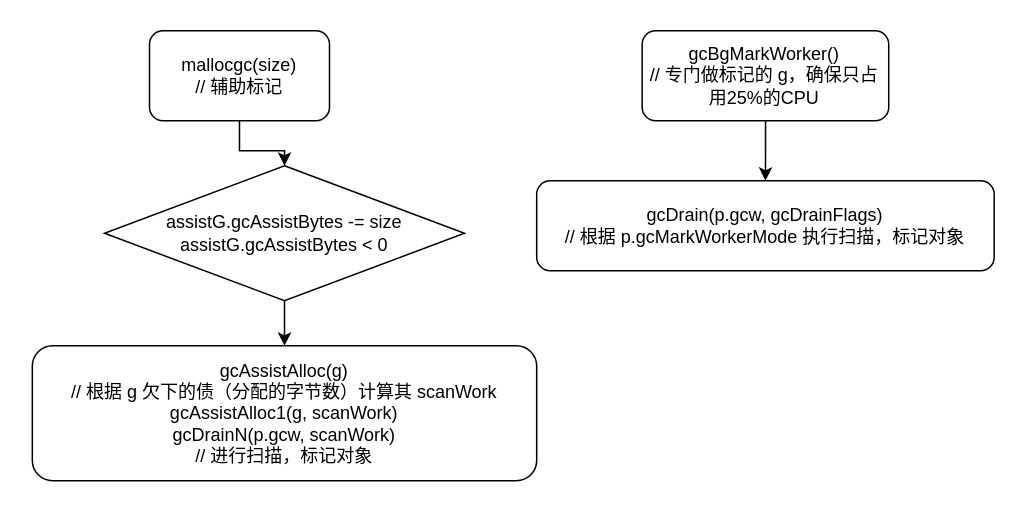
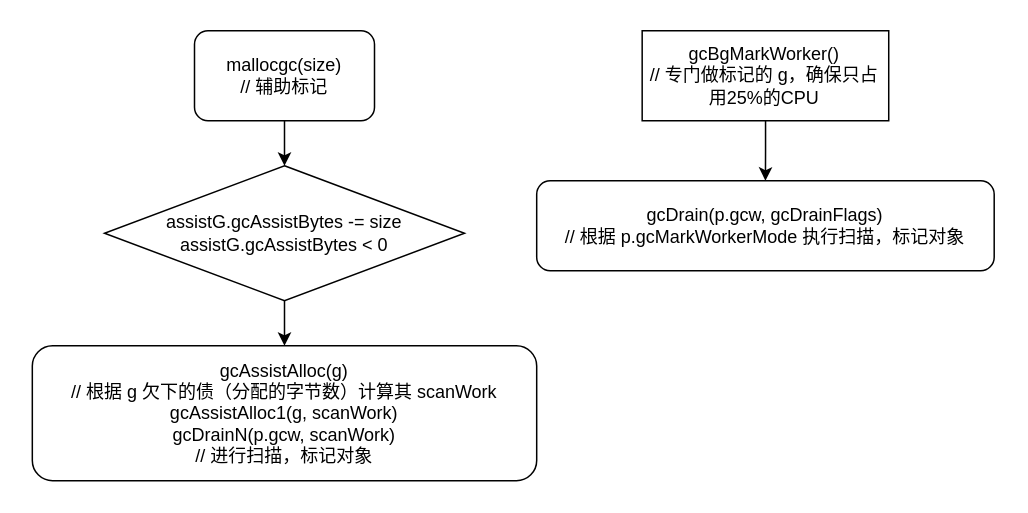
node "mallocgc(size) // 辅助标记": moved (239, 76) -> (284, 76)
node "gcBgMarkWorker() // 专门做标记的 g，确保只占用25%的CPU": shape rounded rectangle -> rectangle
